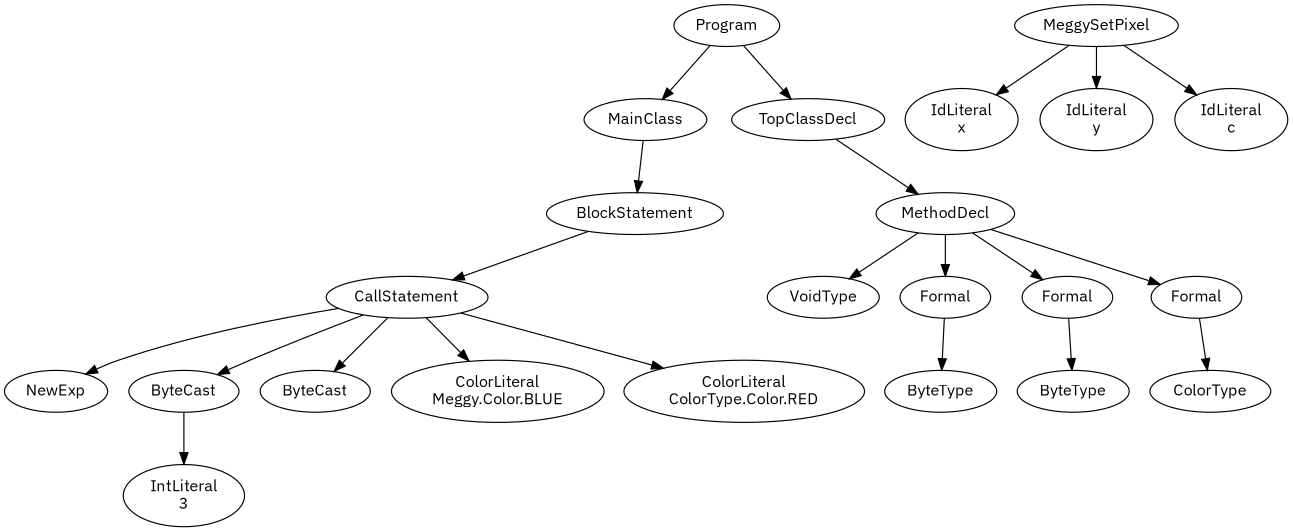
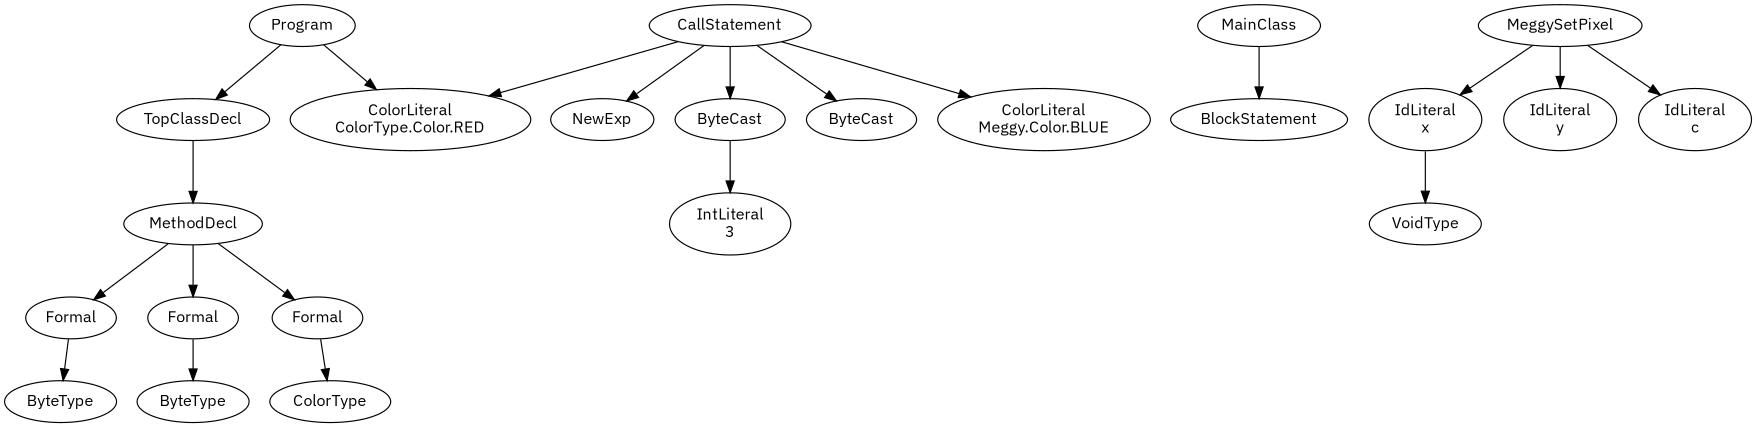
edge "Program" -> "MainClass": now "Program" -> "ColorLiteral ColorType.Color.RED"
edge "MethodDecl" -> "VoidType": now "IdLiteral x" -> "VoidType"
edge "BlockStatement" -> "CallStatement": removed
